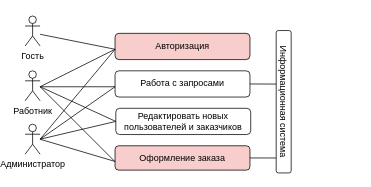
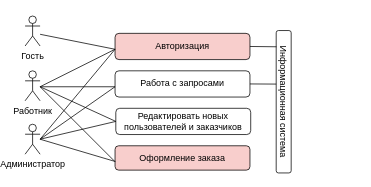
edge "Авторизация" -- "Информационная система": added
edge "Информационная система" -- "Оформление заказа": removed
